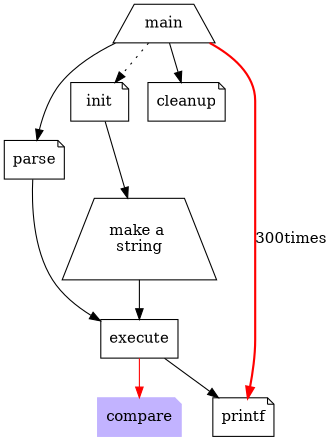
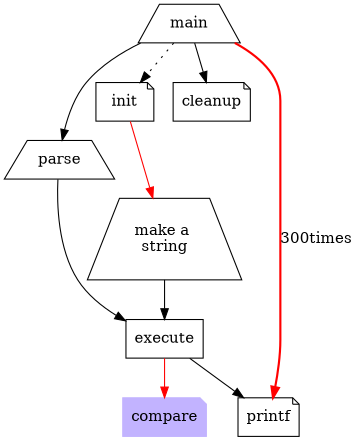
edge "init" -> "make a string": color black -> red
node "parse": shape note -> trapezium
